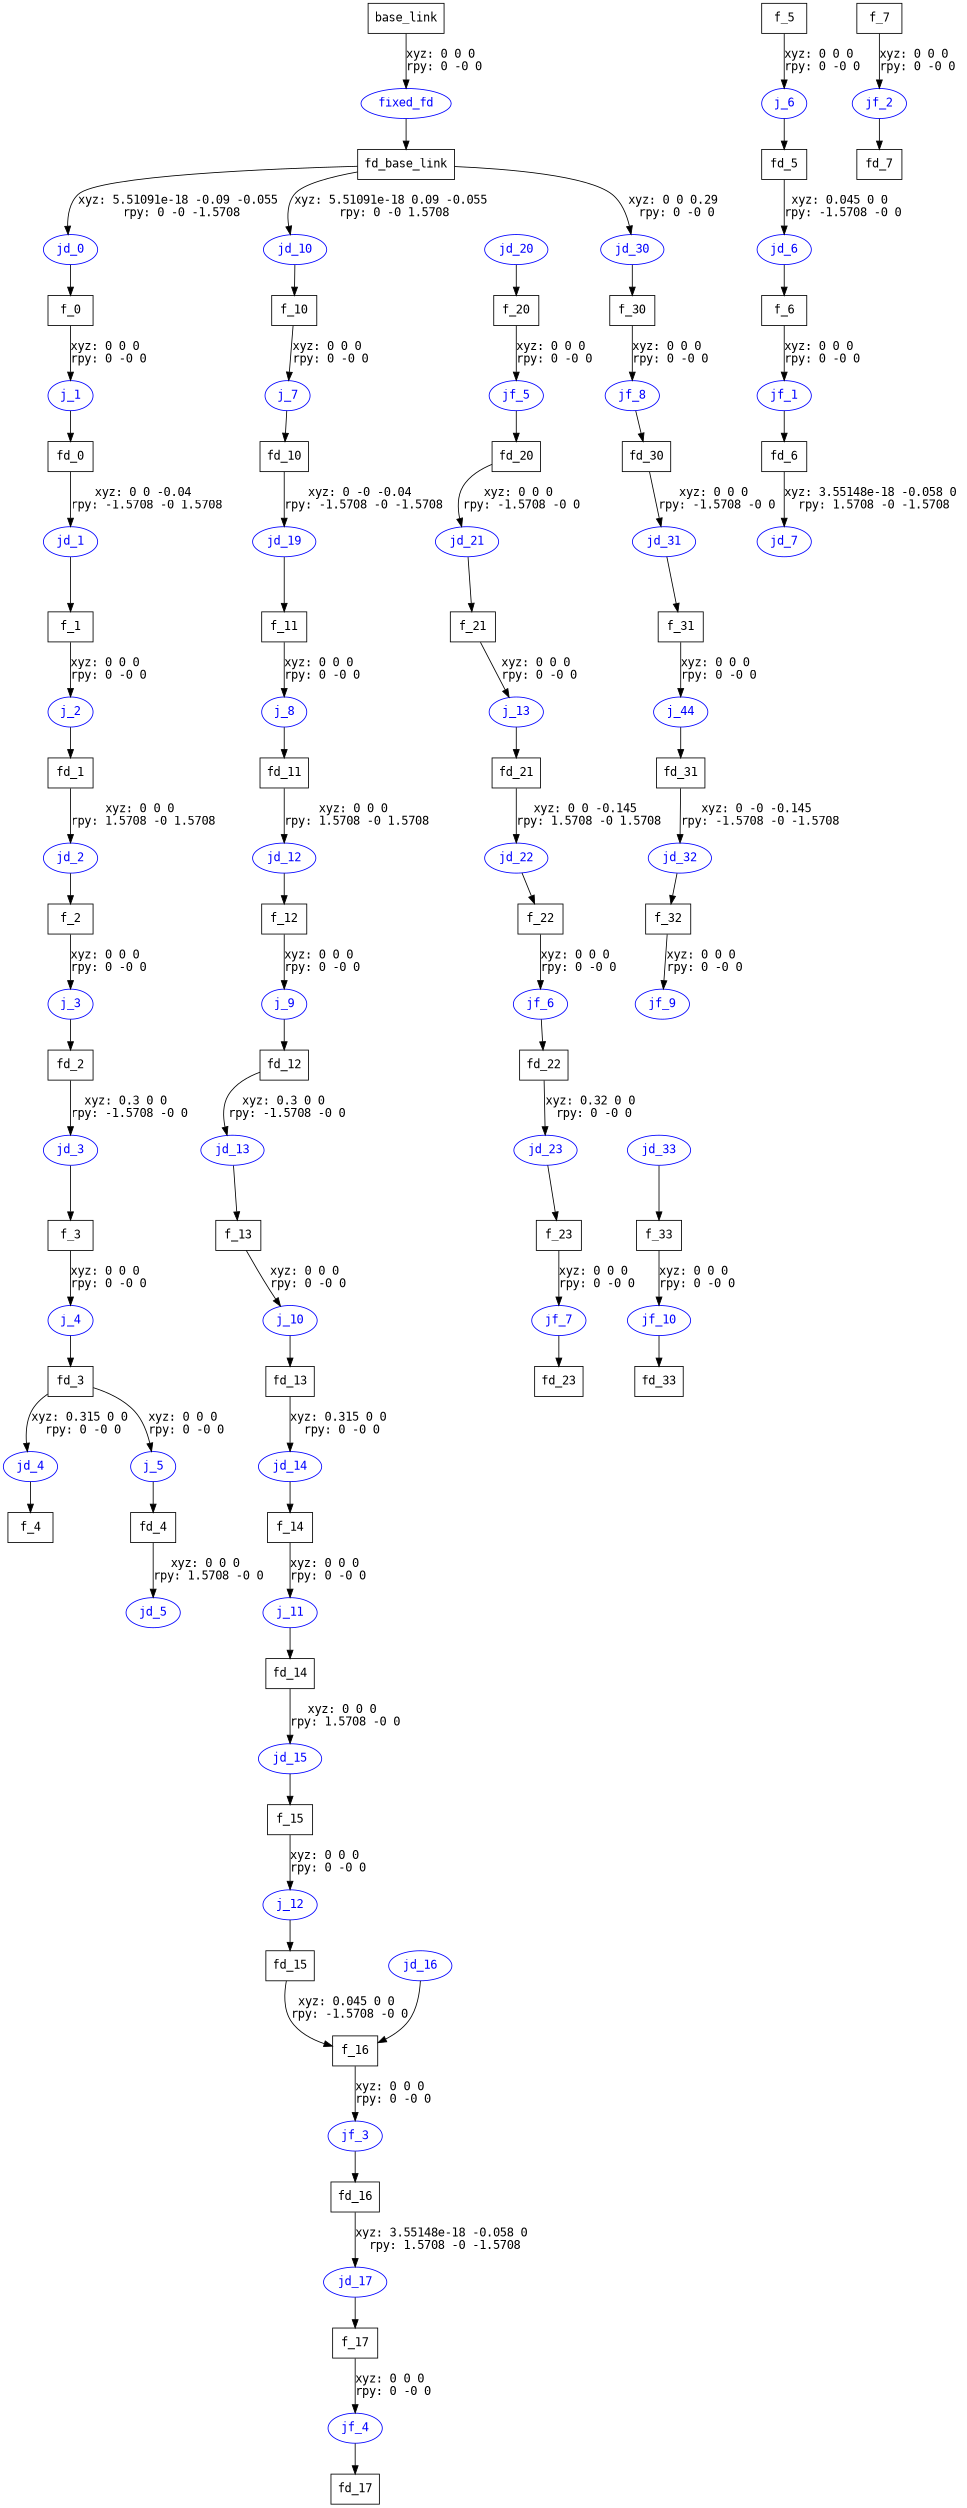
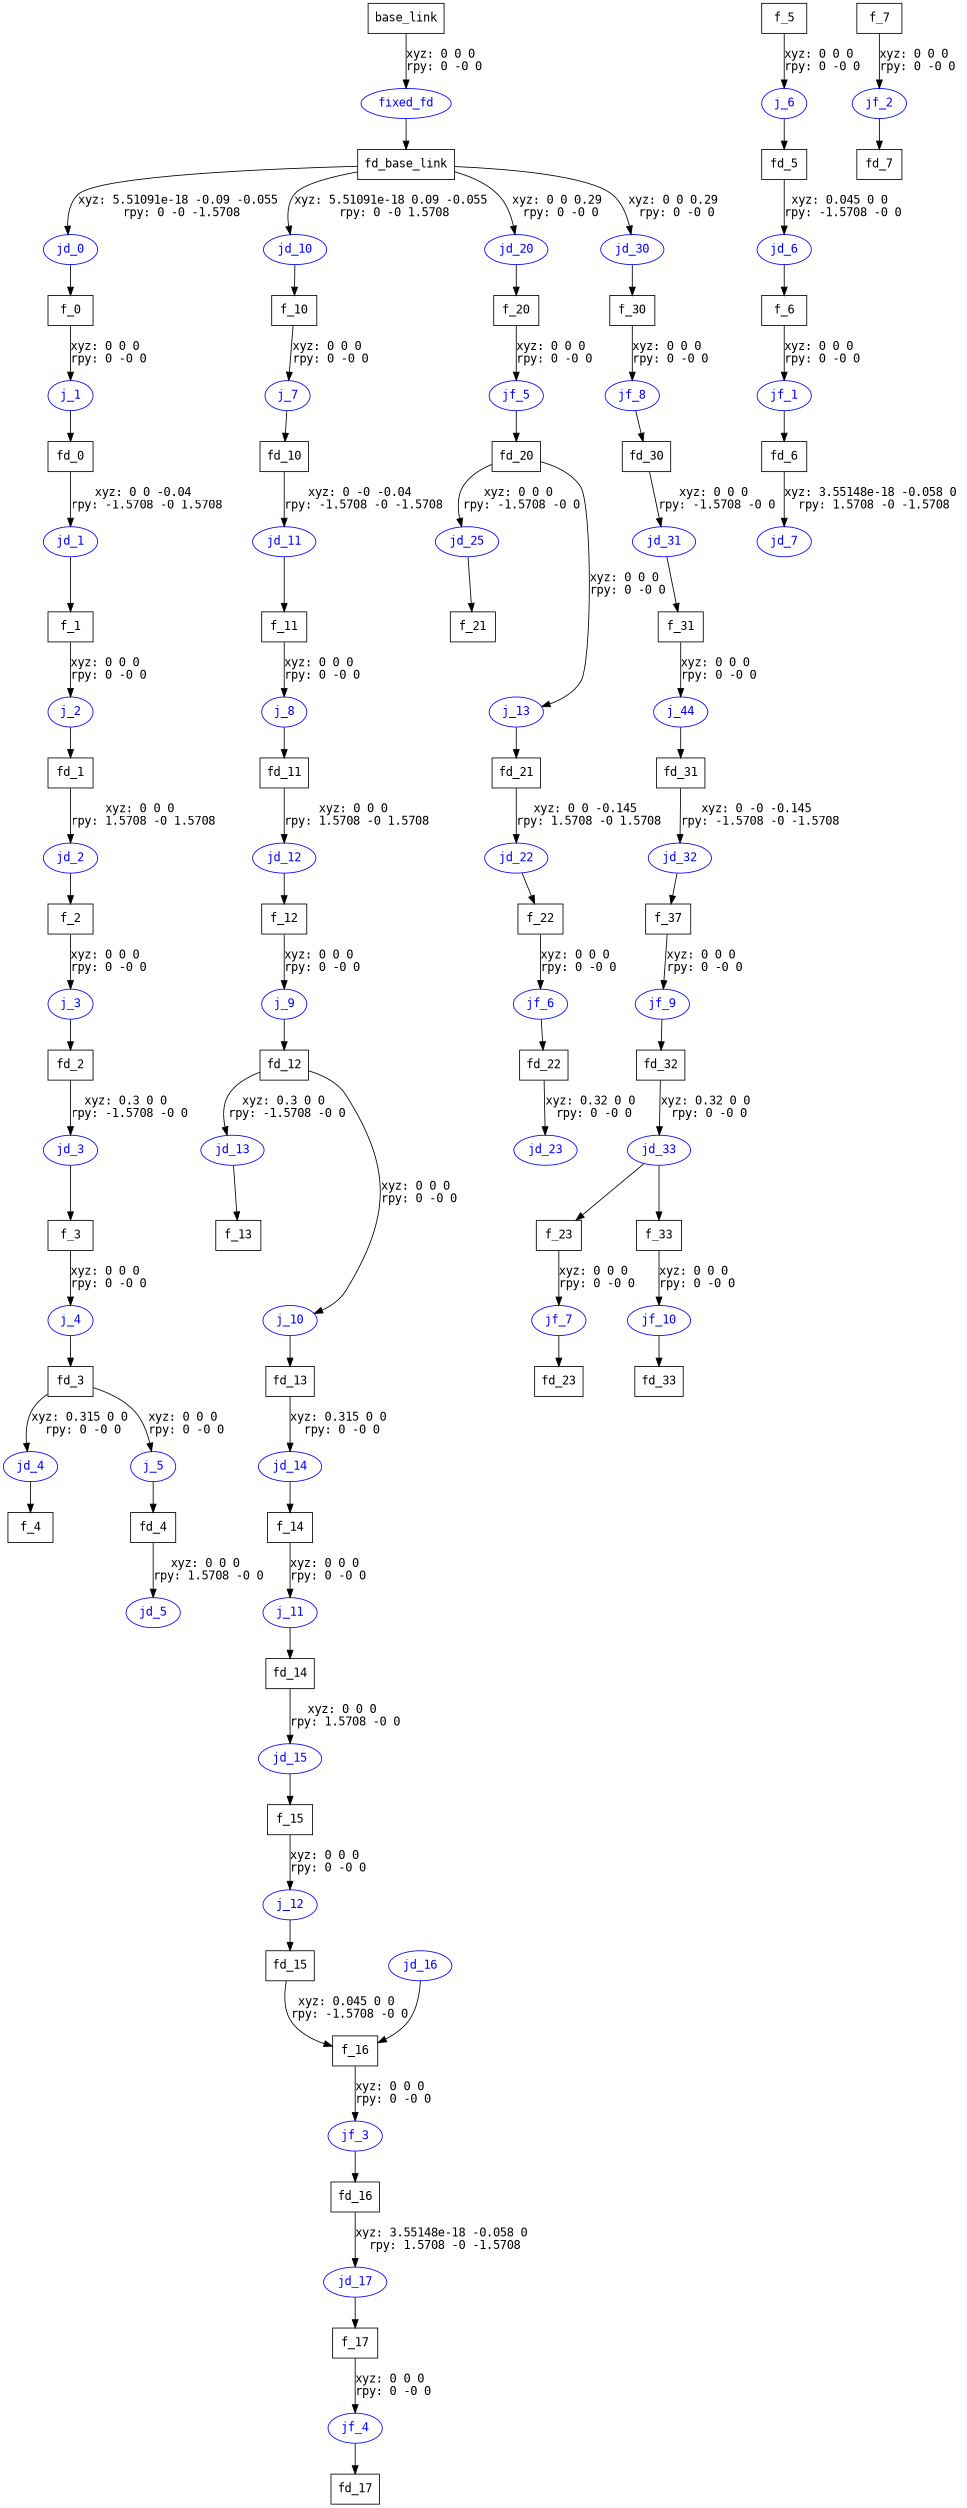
edge "fd_base_link" -> "jd_20": added, label "xyz: 0 0 0.29 rpy: 0 -0 0"
node "jd_19": label "jd_19" -> "jd_11"
node "jd_21": label "jd_21" -> "jd_25"
edge "f_21" -> "j_13": now "fd_20" -> "j_13"
node "f_32": label "f_32" -> "f_37"
node "fd_32": added
edge "jd_23" -> "f_23": now "jd_33" -> "f_23"
edge "f_13" -> "j_10": now "fd_12" -> "j_10"
